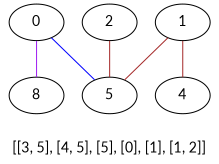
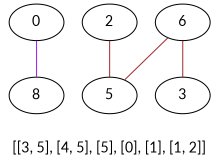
node "1": label "1" -> "6"
edge "0" -- "5": removed
node "4": label "4" -> "3"
